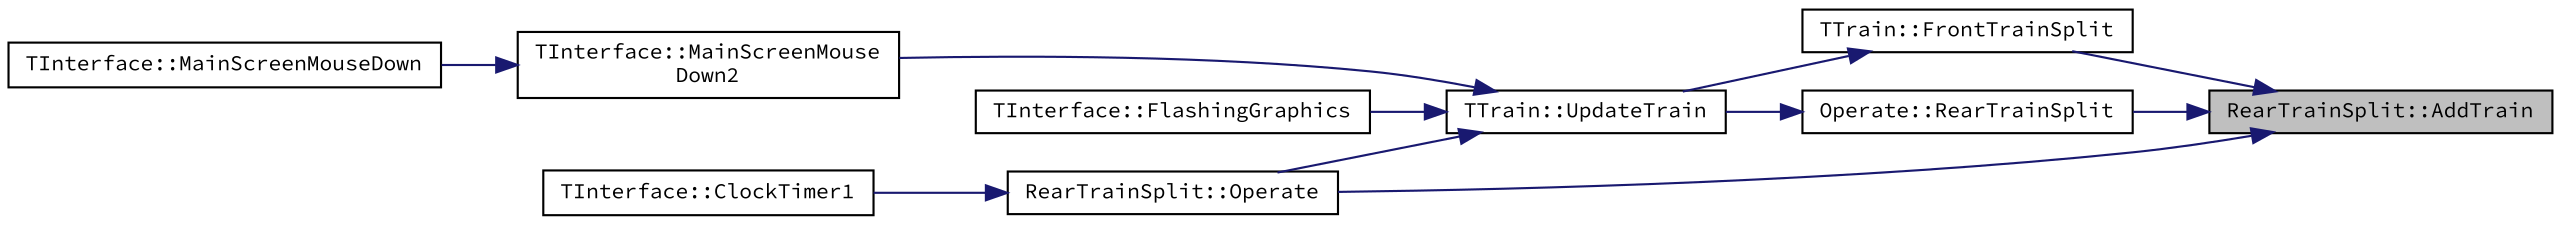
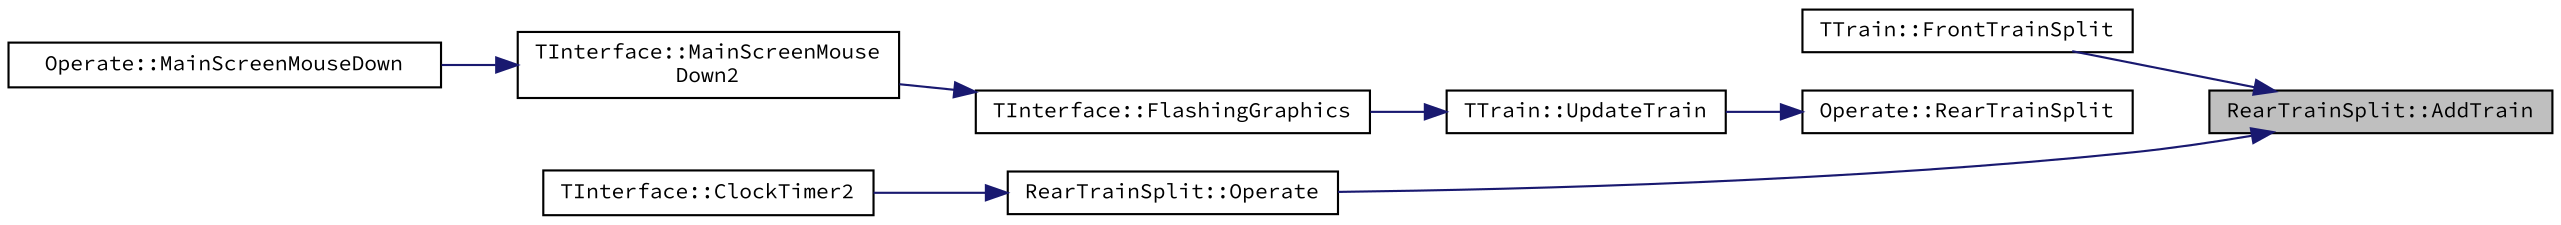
edge "TInterface::MainScreenMouse Down2" -> "TTrain::UpdateTrain": now "TInterface::MainScreenMouse Down2" -> "TInterface::FlashingGraphics"
node "TInterface::MainScreenMouseDown": label "TInterface::MainScreenMouseDown" -> "Operate::MainScreenMouseDown"
edge "TTrain::UpdateTrain" -> "TTrain::FrontTrainSplit": removed
edge "Operate::RearTrainSplit" -> "RearTrainSplit::AddTrain": removed
edge "RearTrainSplit::Operate" -> "TTrain::UpdateTrain": removed
node "TInterface::ClockTimer1": label "TInterface::ClockTimer1" -> "TInterface::ClockTimer2"
